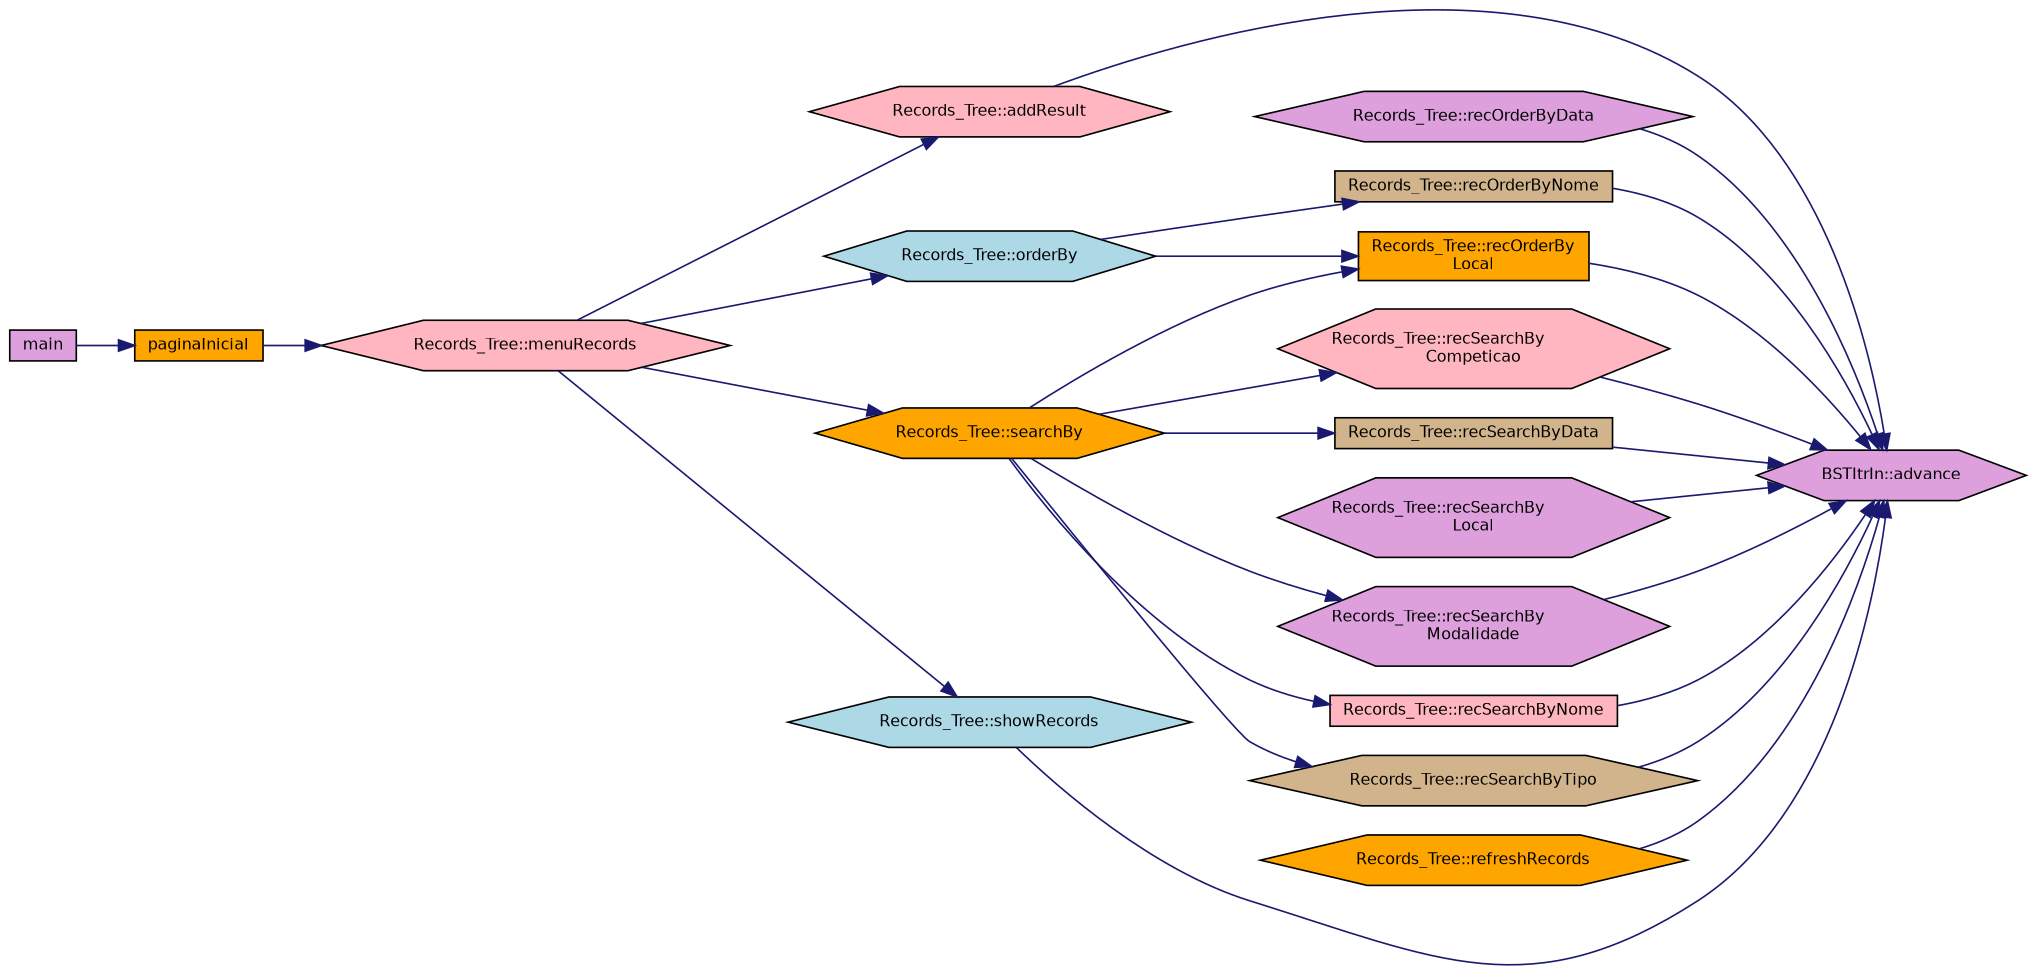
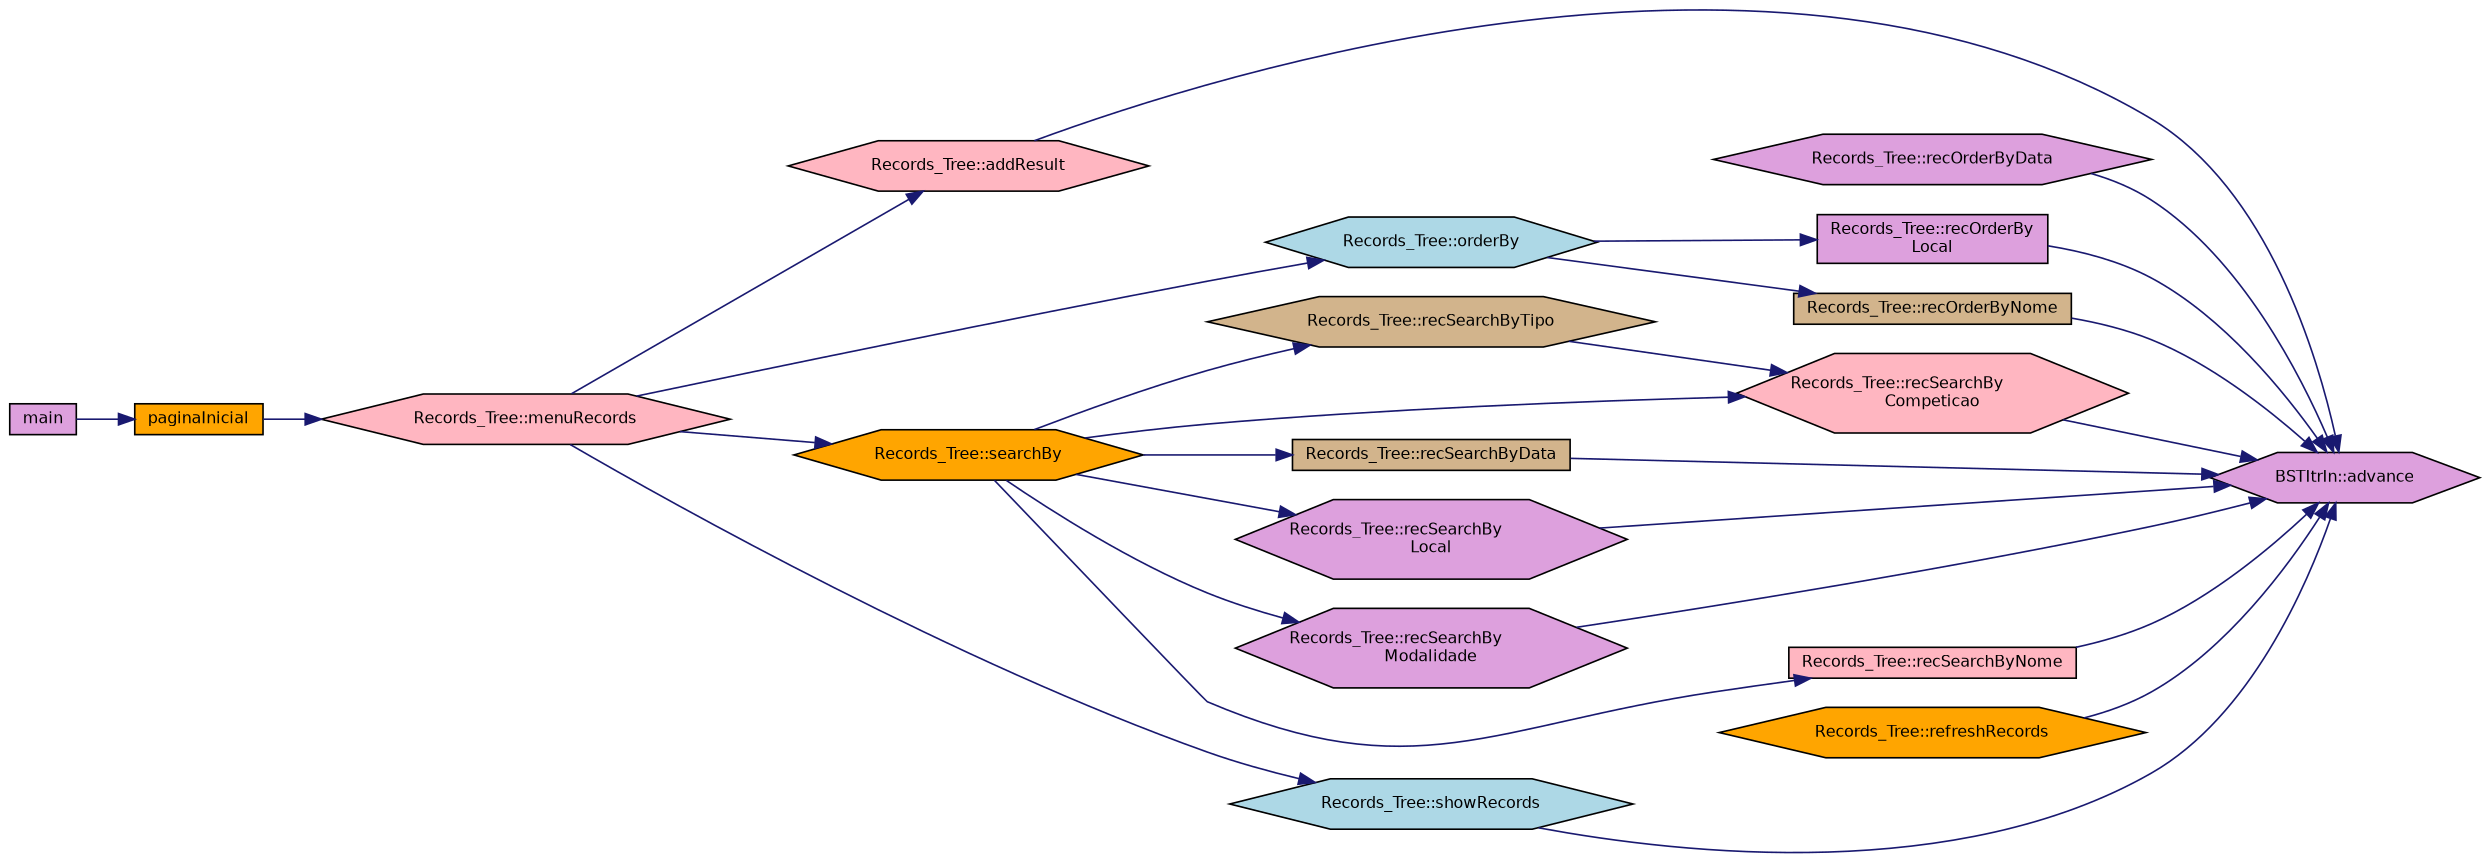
node "Records_Tree::recOrderBy Local": fillcolor orange -> plum
edge "Records_Tree::searchBy" -> "Records_Tree::recOrderBy Local": now "Records_Tree::searchBy" -> "Records_Tree::recSearchBy Local"
edge "Records_Tree::recSearchByTipo" -> "BSTItrIn::advance": now "Records_Tree::recSearchByTipo" -> "Records_Tree::recSearchBy Competicao"
